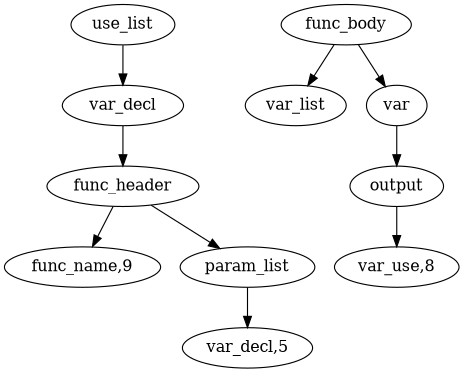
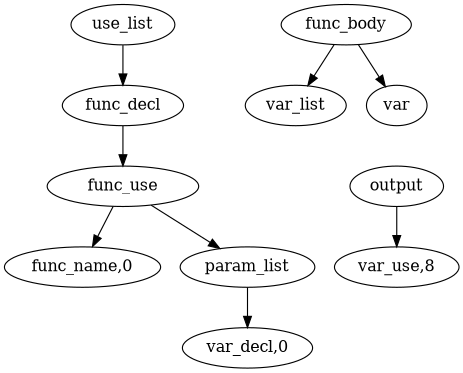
node "var_decl": label "var_decl" -> "func_decl"
edge "var" -> "output": removed
node "func_header": label "func_header" -> "func_use"
node "func_name,9": label "func_name,9" -> "func_name,0"
node "var_decl,5": label "var_decl,5" -> "var_decl,0"
